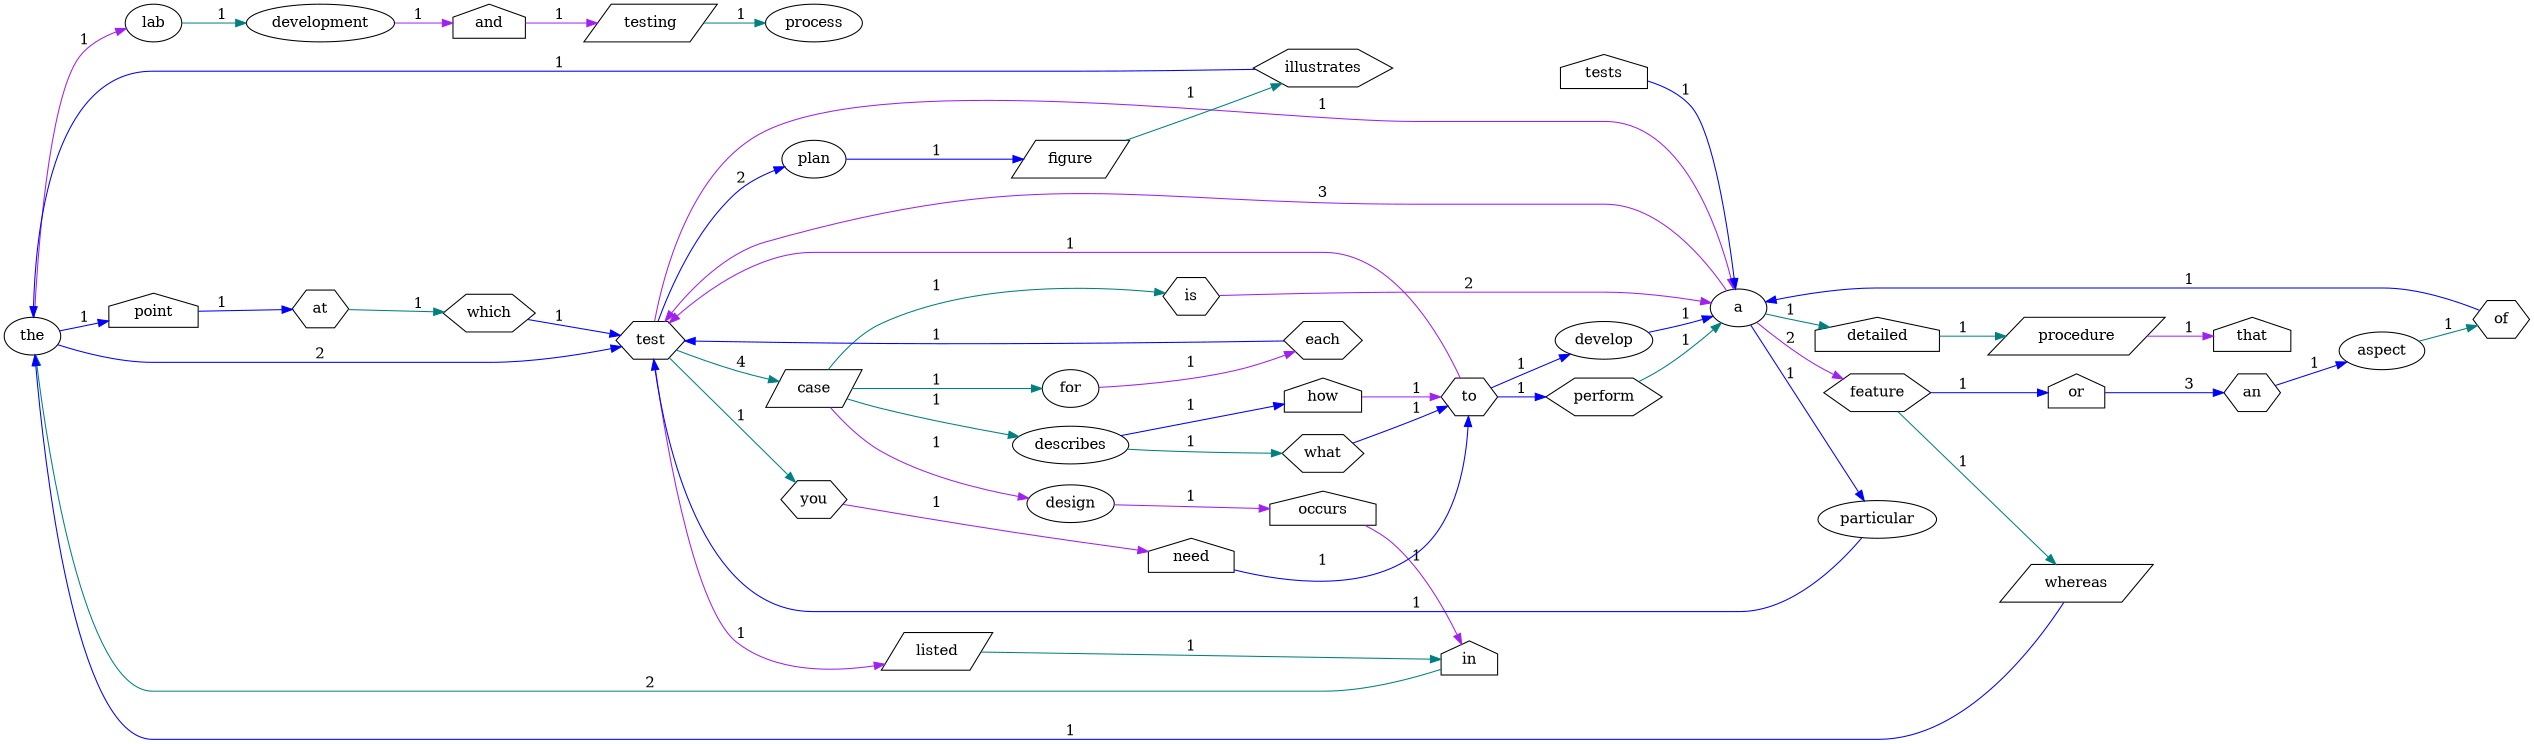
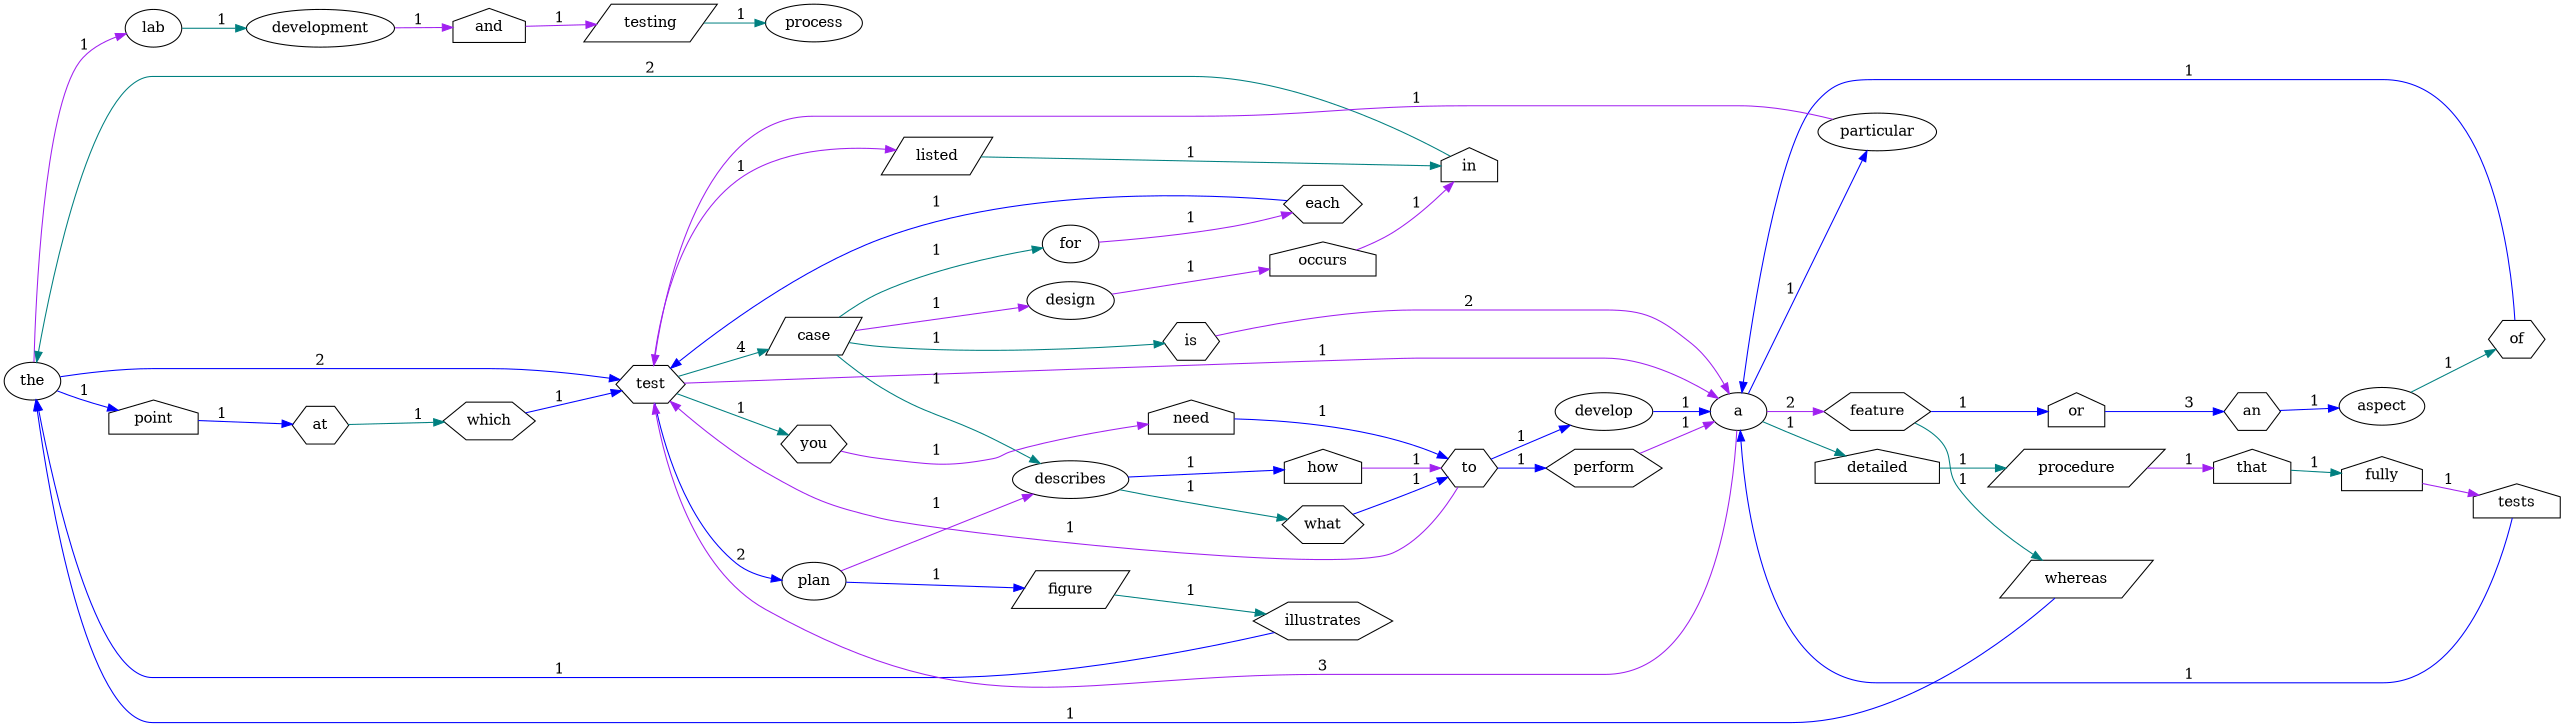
edge "perform" -> "a": color teal -> purple
node "fully": added
edge "plan" -> "describes": added, label "1"
edge "particular" -> "test": color blue -> purple
